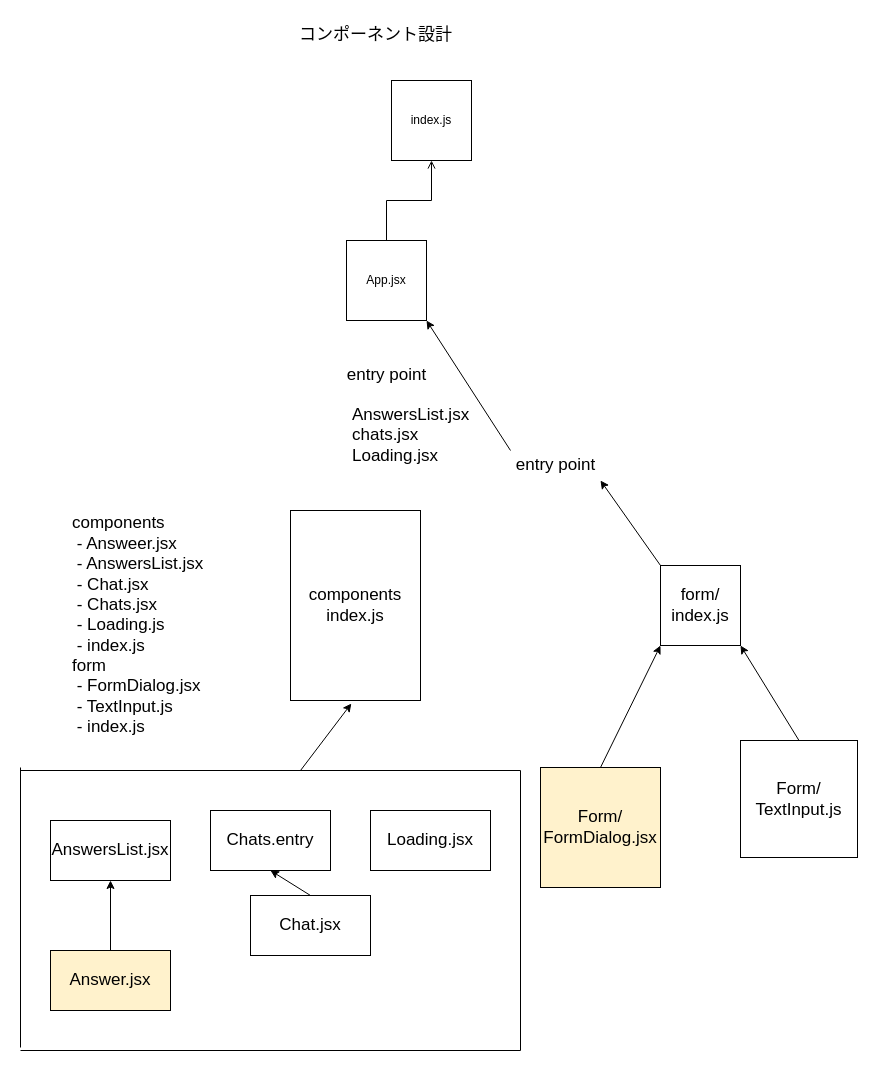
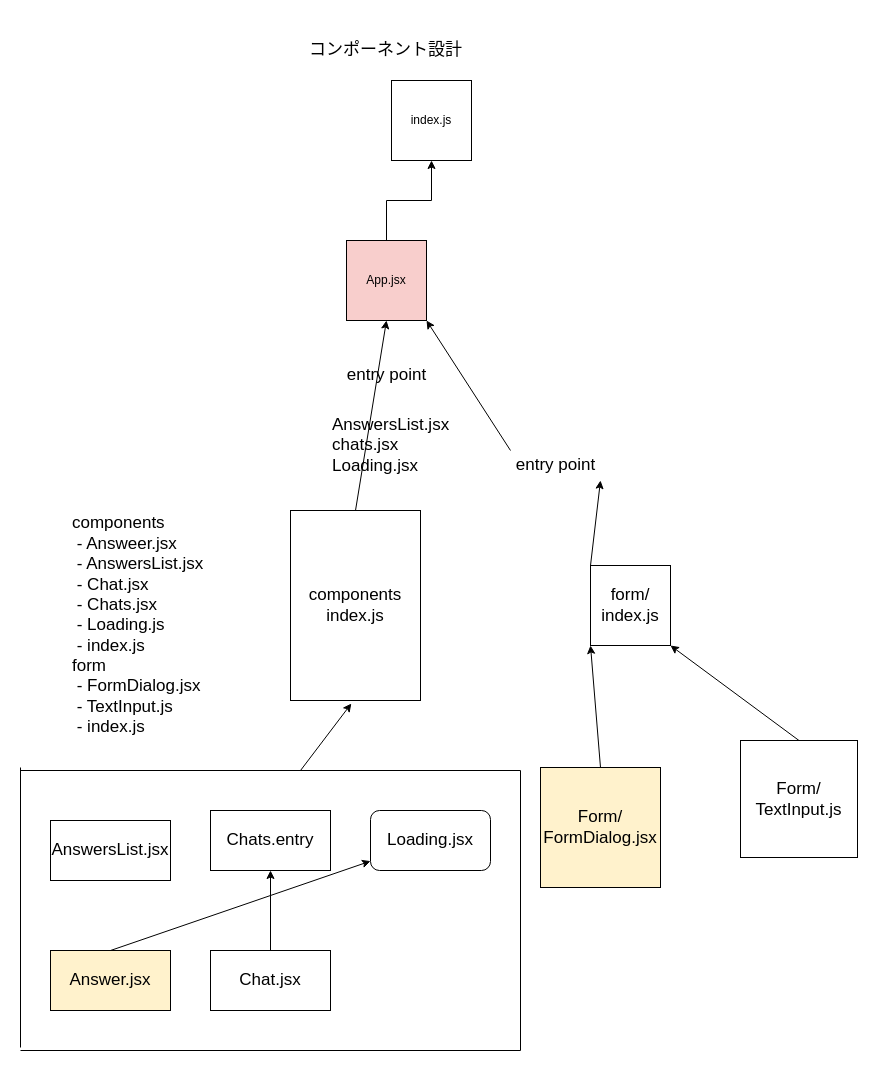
node "コンポーネント設計": moved (376, 36) -> (386, 51)
edge "App.jsx" -> "index.js": arrowhead open -> classic
node "App.jsx": fillcolor #ffffff -> #f8cecc
edge "components index.js" -> "App.jsx": added
node "AnswersList.jsx chats.jsx Loading.jsx": moved (416, 436) -> (396, 446)
node "form/ index.js": moved (701, 606) -> (631, 606)
node "Loading.jsx": shape rectangle -> rounded rectangle
edge "Answer.jsx" -> "AnswersList.jsx": now "Answer.jsx" -> "Loading.jsx"
node "Chat.jsx": moved (311, 926) -> (271, 981)
